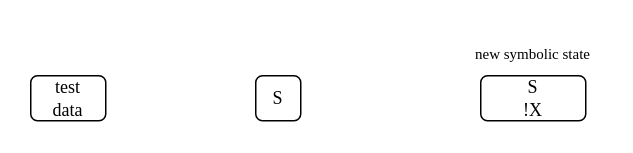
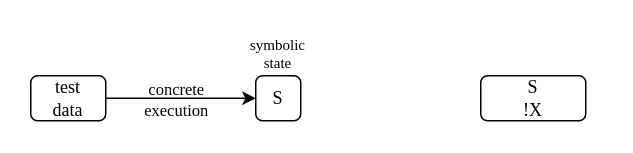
node "symbolic state": added
node "new symbolic state": removed
edge "test data" -> "S": added, label "concrete execution"
